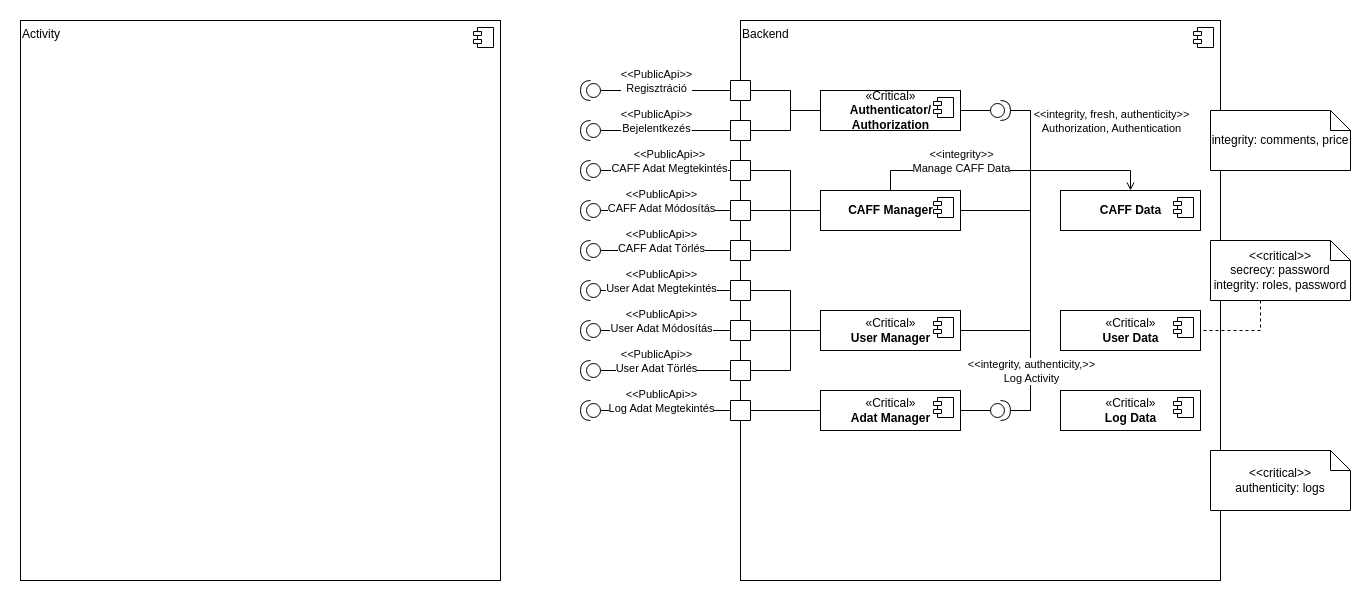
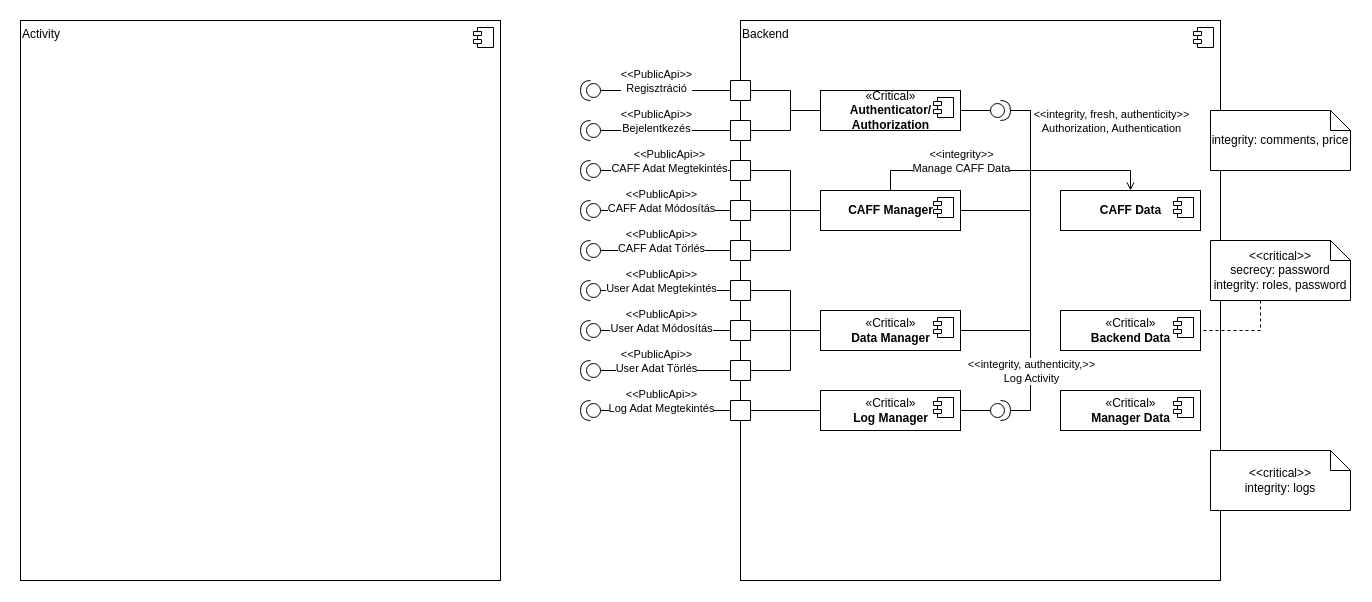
node "«Critical» User Manager": label "«Critical» User Manager" -> "«Critical» Data Manager"
node "«Critical» User Data": label "«Critical» User Data" -> "«Critical» Backend Data"
node "«Critical» Adat Manager": label "«Critical» Adat Manager" -> "«Critical» Log Manager"
node "«Critical» Log Data": label "«Critical» Log Data" -> "«Critical» Manager Data"
node "<<critical>> authenticity: logs": label "<<critical>> authenticity: logs" -> "<<critical>> integrity: logs"
